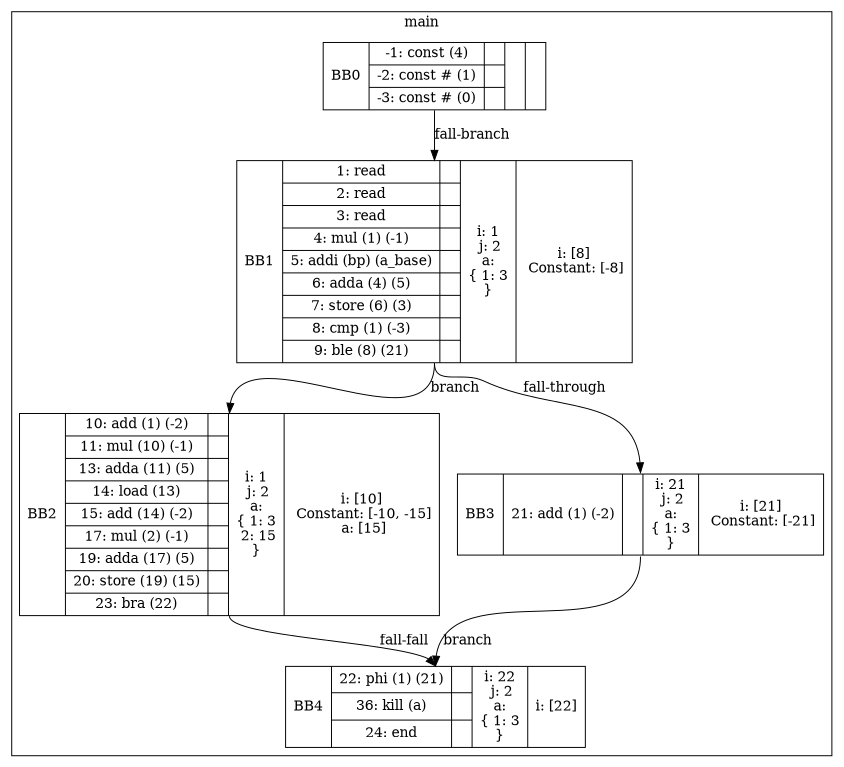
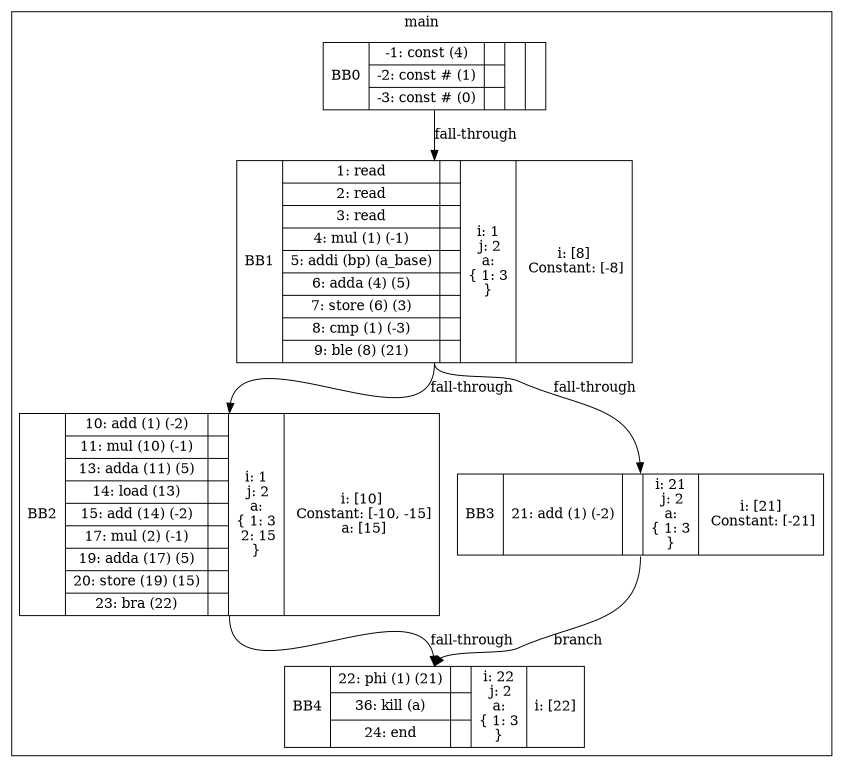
edge "BB0" -> "BB1": label "fall-branch" -> "fall-through"
edge "BB1" -> "BB2": label "branch" -> "fall-through"
edge "BB2" -> "BB4": label "fall-fall" -> "fall-through"
